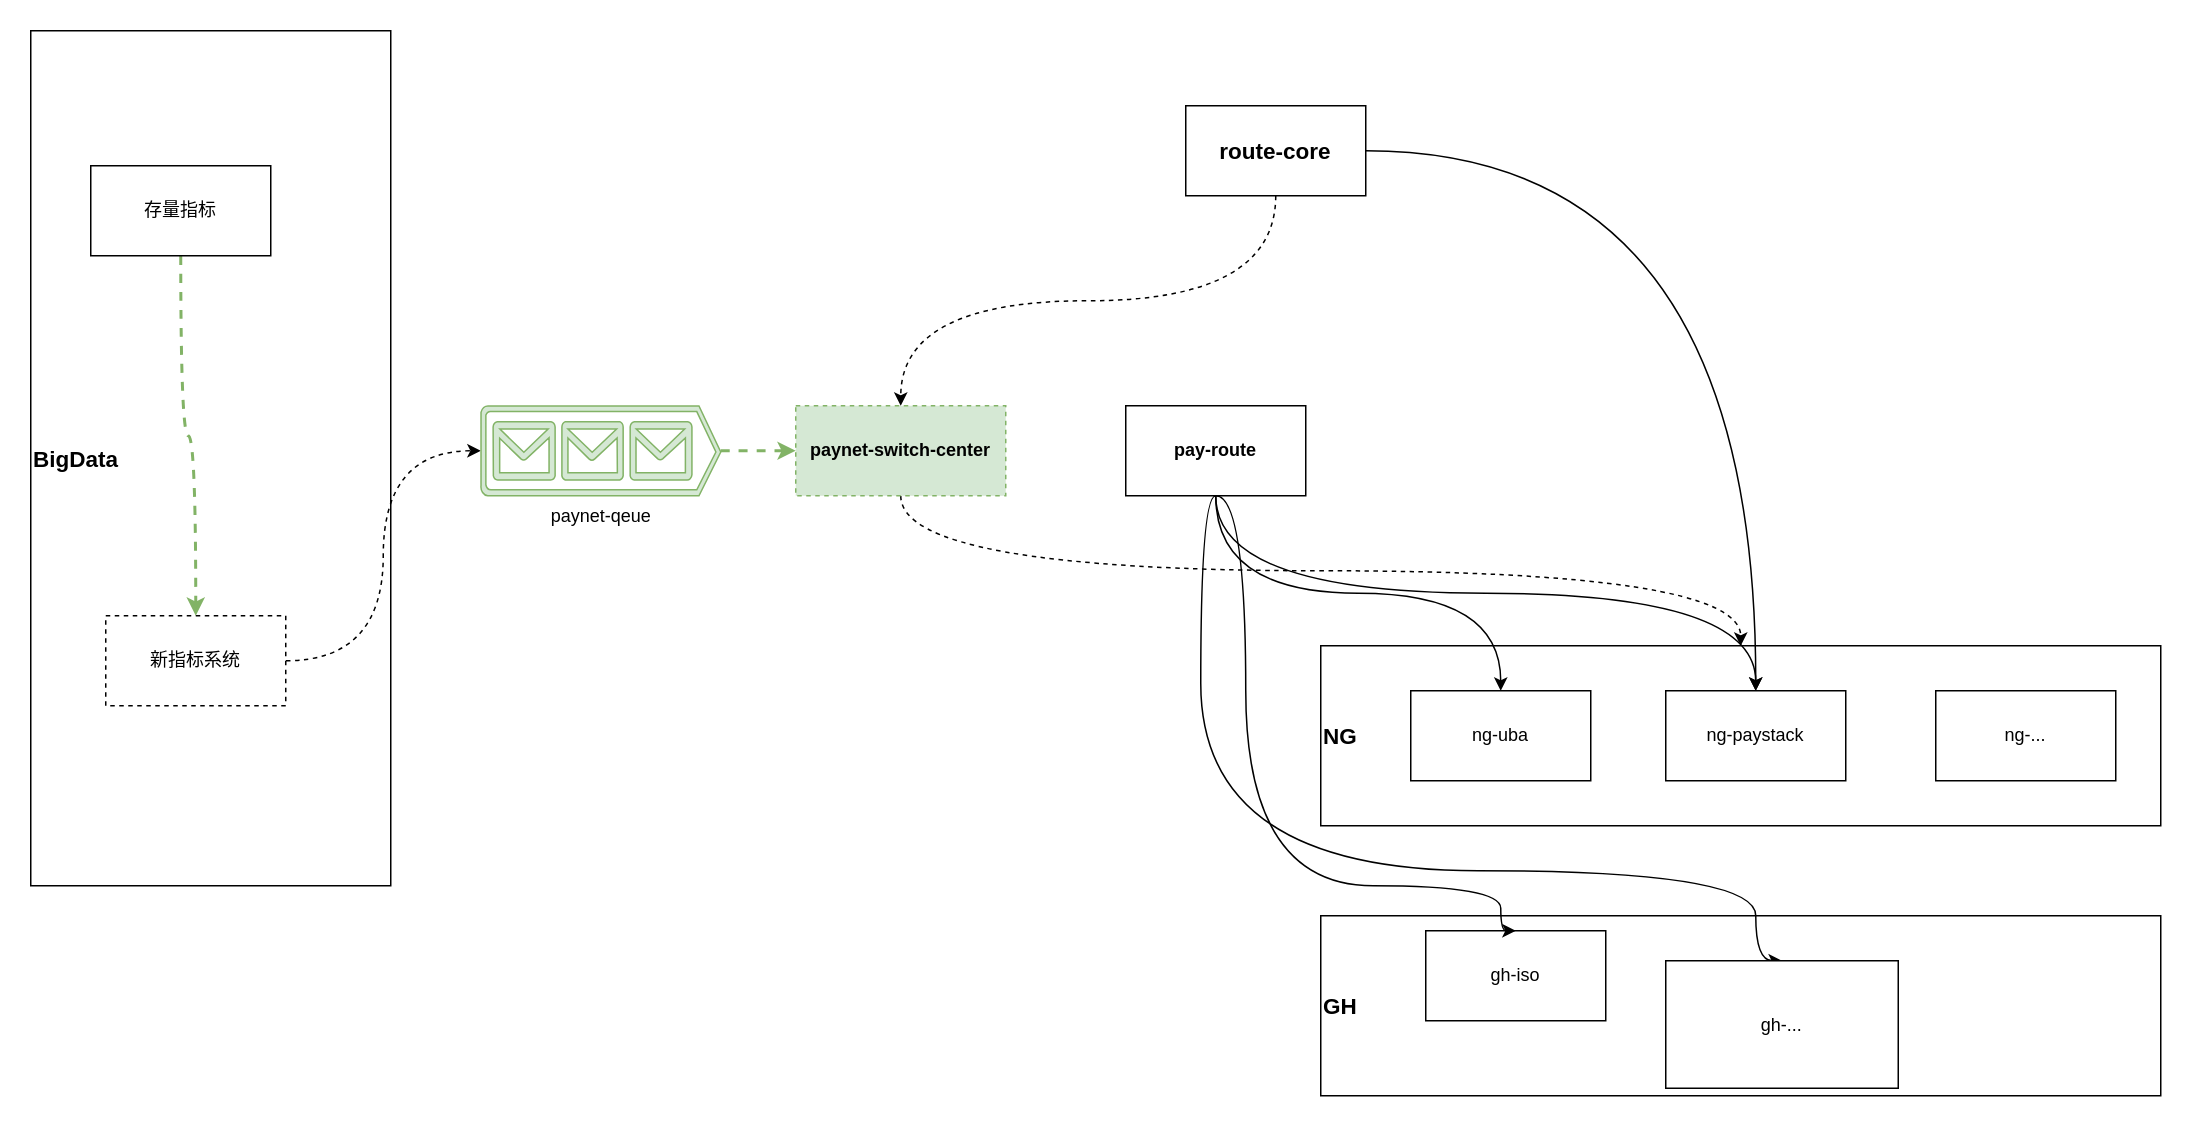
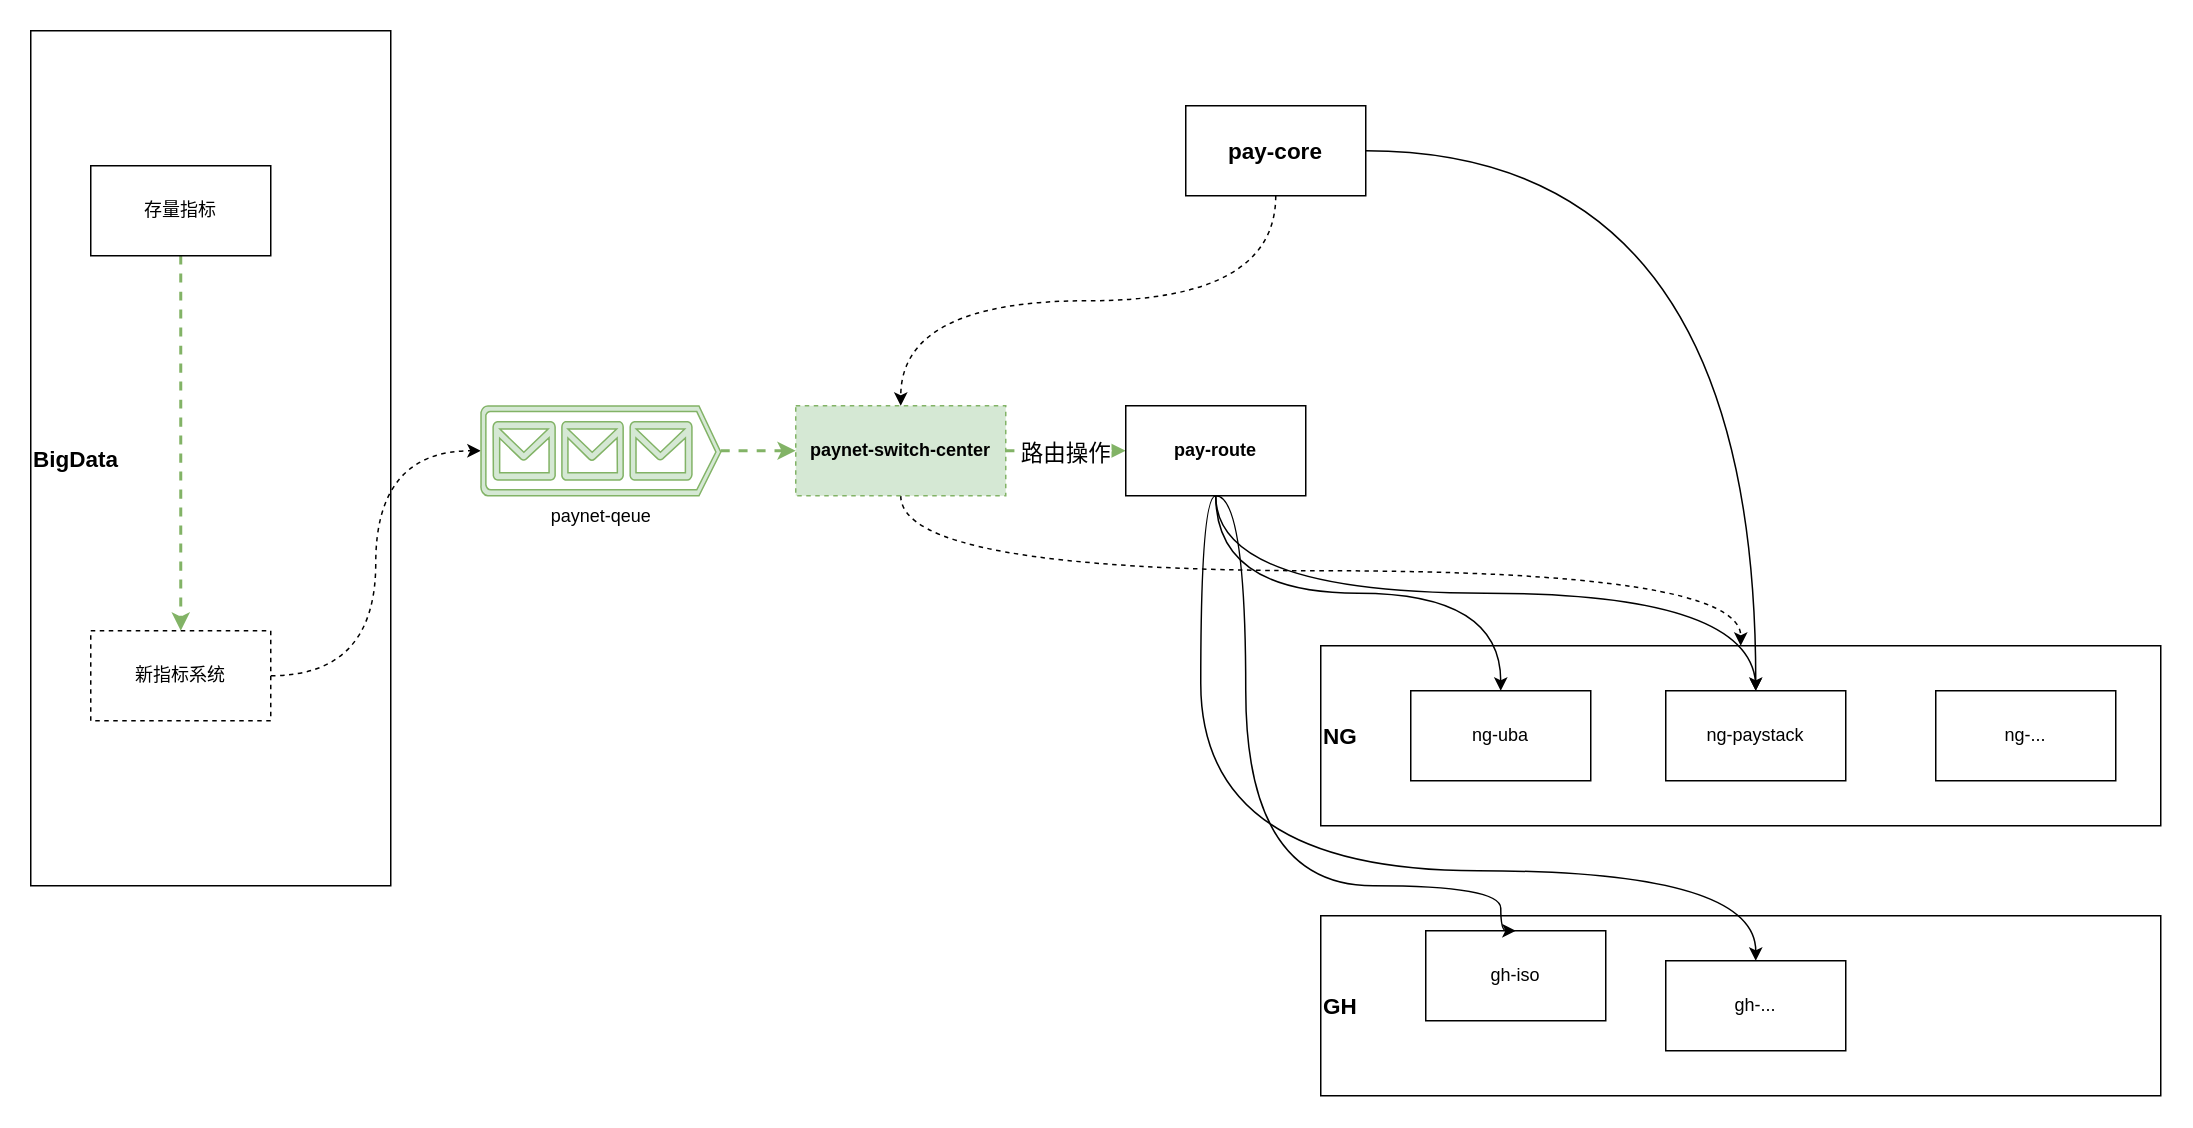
node "route-core": label "route-core" -> "pay-core"
edge "paynet-switch-center" -> "pay-route": added, label "路由操作"
edge "pay-route" -> "ng-paystack": arrowhead classic -> open
node "新指标系统": moved (196, 661) -> (181, 676)
node "gh-...": size 233x128 -> 180x90
